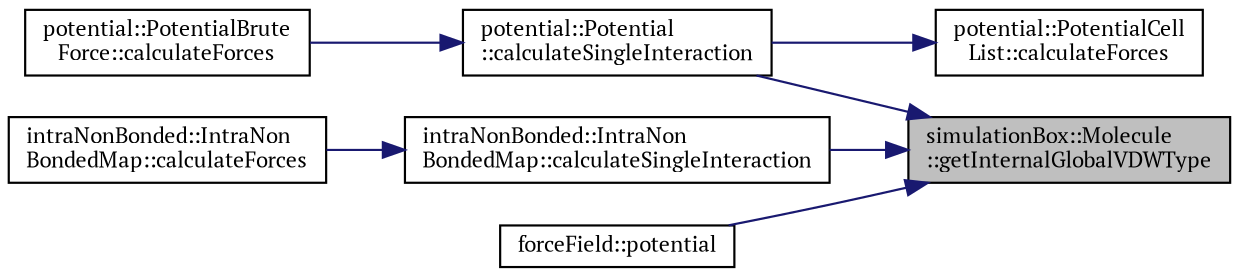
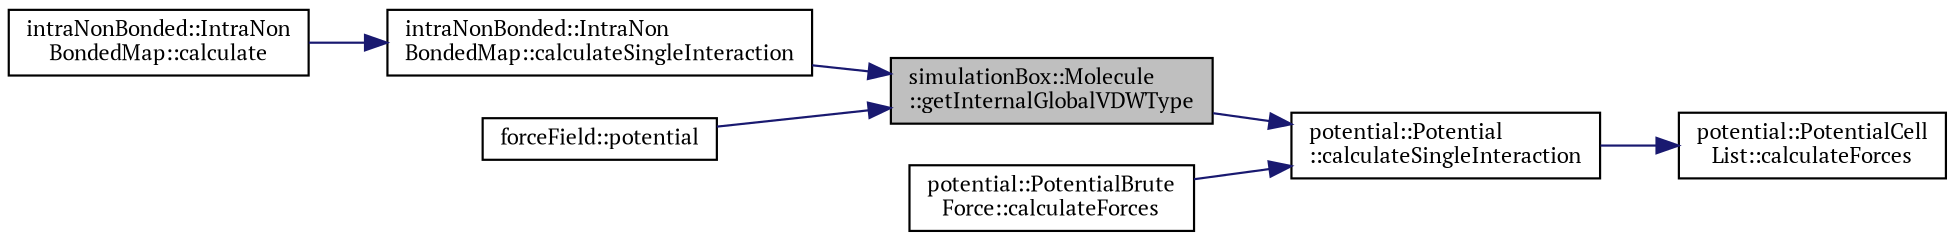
edge "potential::Potential ::calculateSingleInteraction" -> "simulationBox::Molecule ::getInternalGlobalVDWType": reversed
node "intraNonBonded::IntraNon BondedMap::calculateForces": label "intraNonBonded::IntraNon BondedMap::calculateForces" -> "intraNonBonded::IntraNon BondedMap::calculate"
